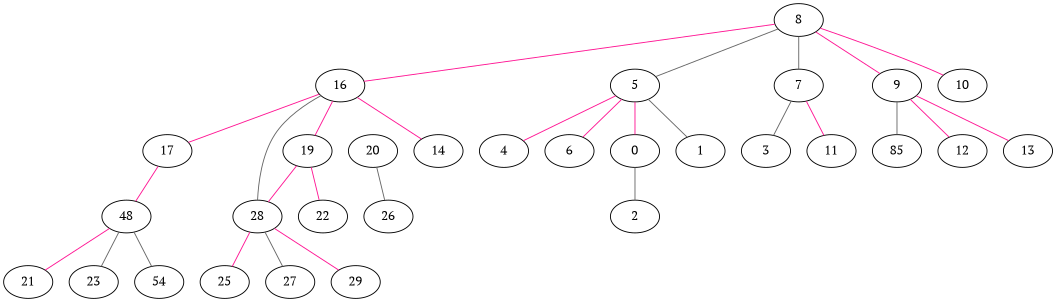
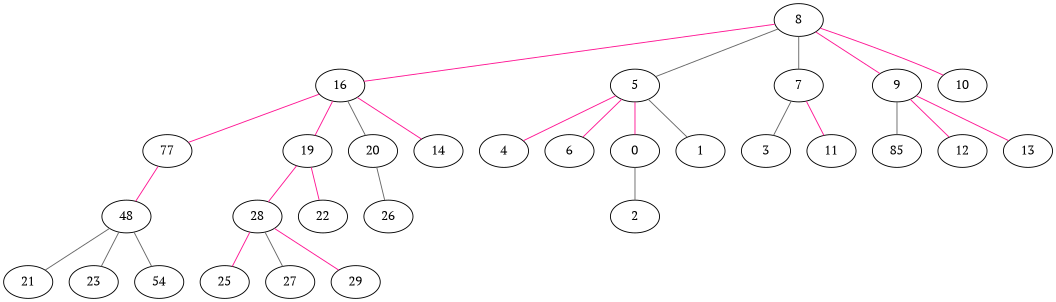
edge "16" -- "28": now "16" -- "20"
node "17": label "17" -> "77"
edge "48" -- "21": color deeppink -> gray40
